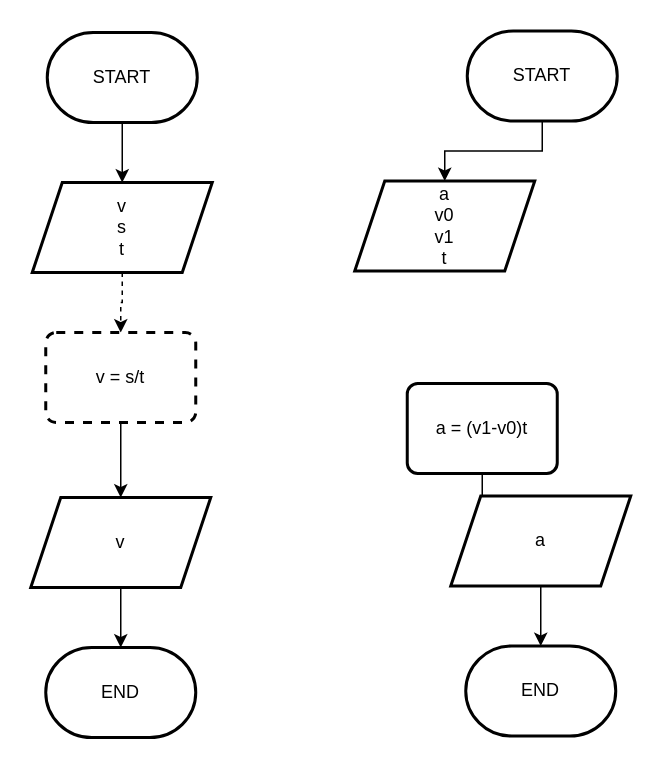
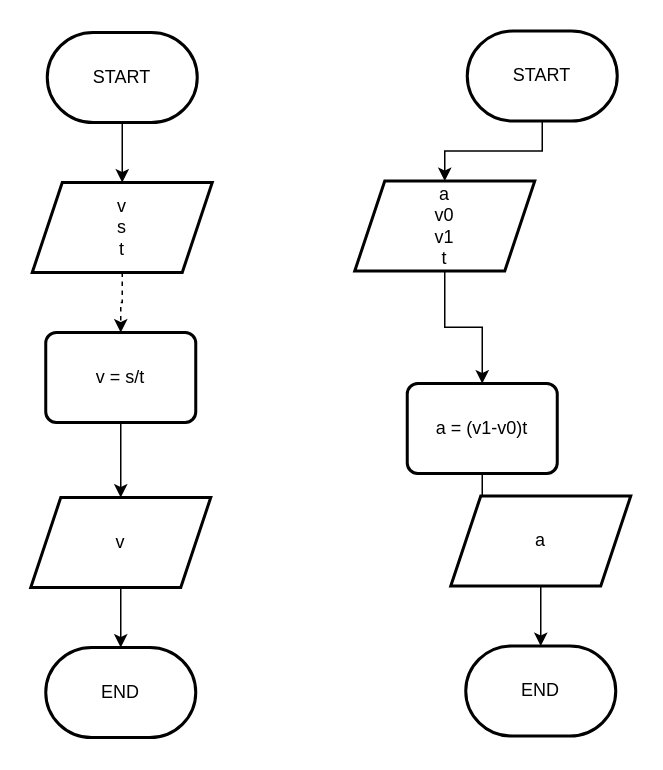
edge "a v0 v1 t" -> "a = (v1-v0)t": added
node "v = s/t": style dashed -> solid
